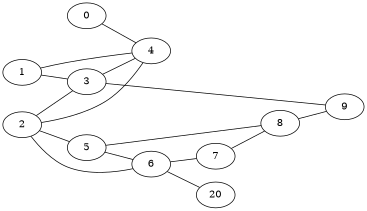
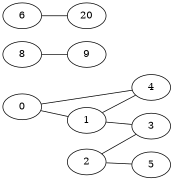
edge "4" -- "3": removed
edge "3" -- "9": removed
edge "4" -- "2": removed
edge "0" -- "1": added
edge "8" -- "5": removed
edge "5" -- "6": removed
node "7": removed
edge "2" -- "6": removed
